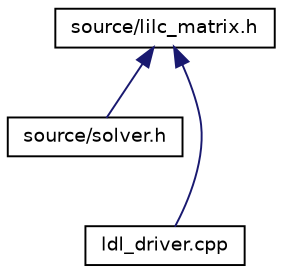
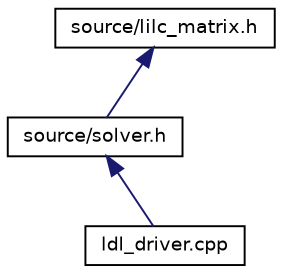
edge "ldl_driver.cpp" -> "source/lilc_matrix.h": now "ldl_driver.cpp" -> "source/solver.h"
